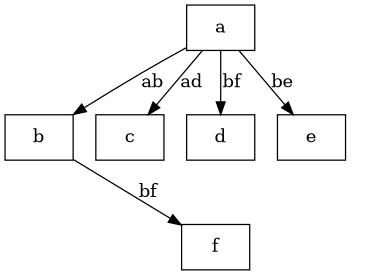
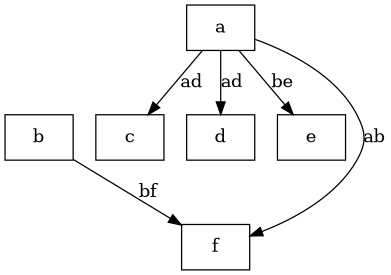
edge "a" -> "b": now "a" -> "f"
edge "a" -> "d": label "bf" -> "ad"
